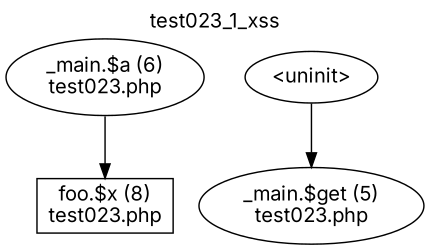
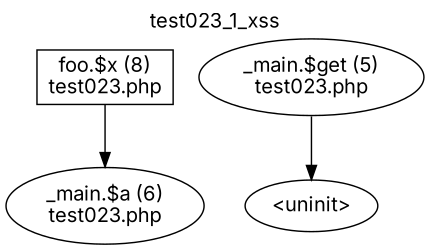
edge "<uninit>" -> "_main.$get (5) test023.php": reversed
edge "_main.$a (6) test023.php" -> "foo.$x (8) test023.php": reversed
